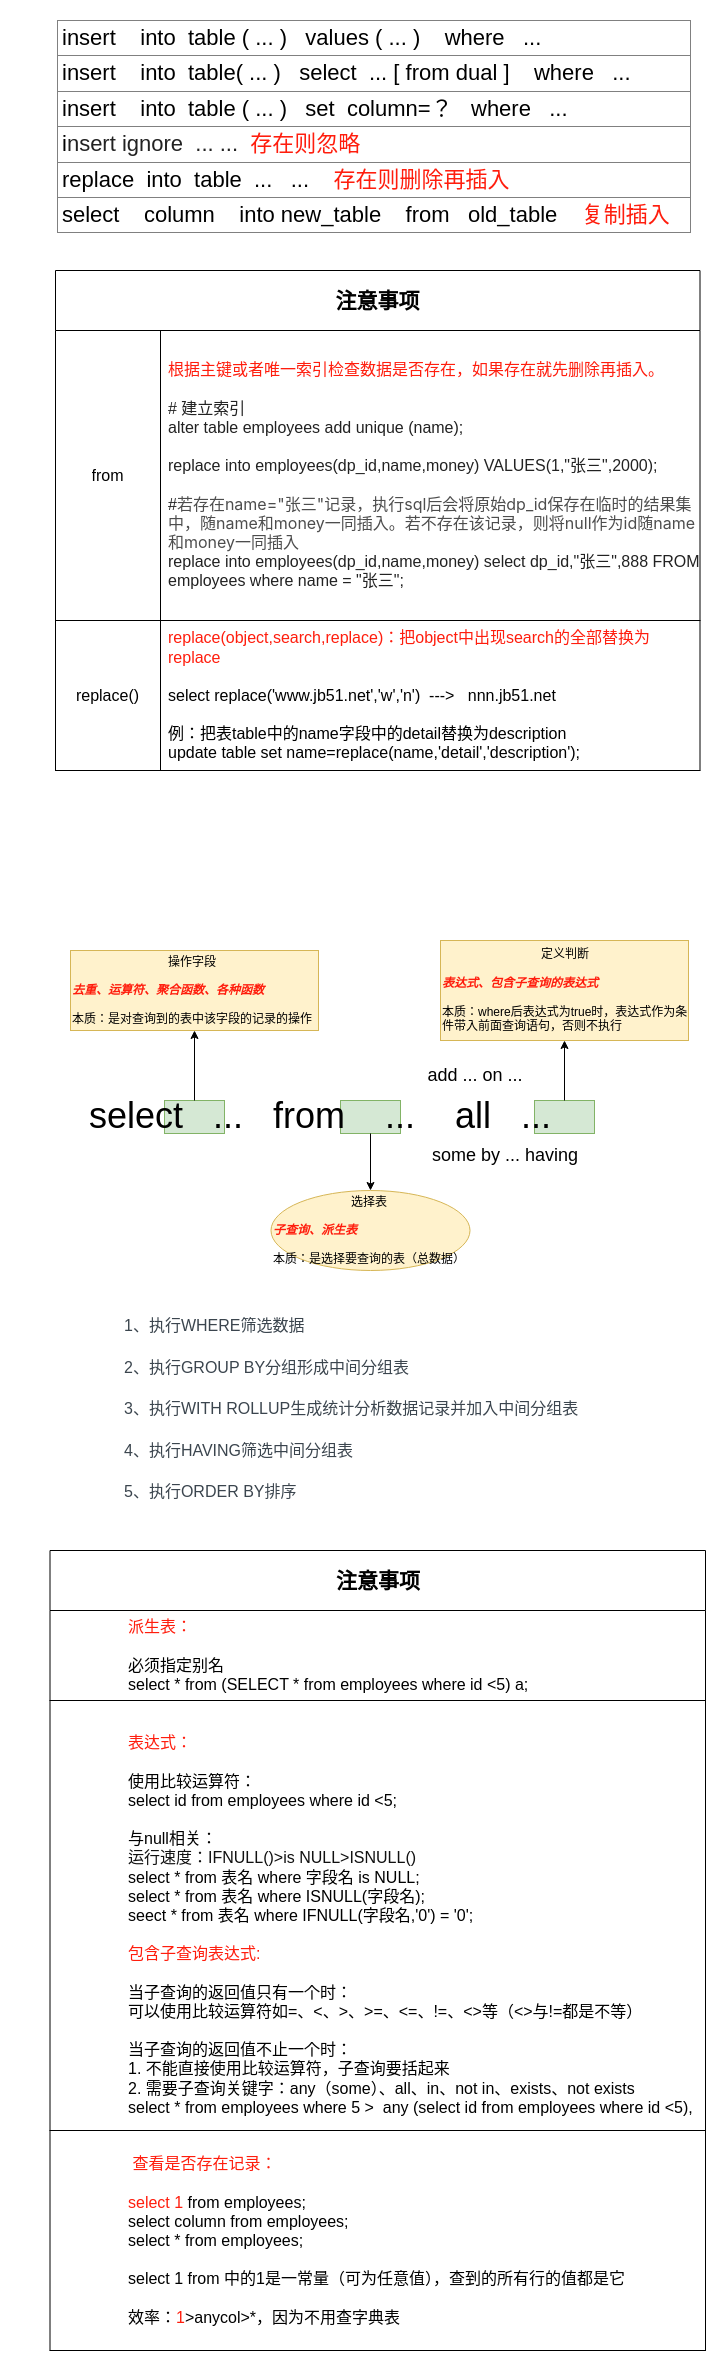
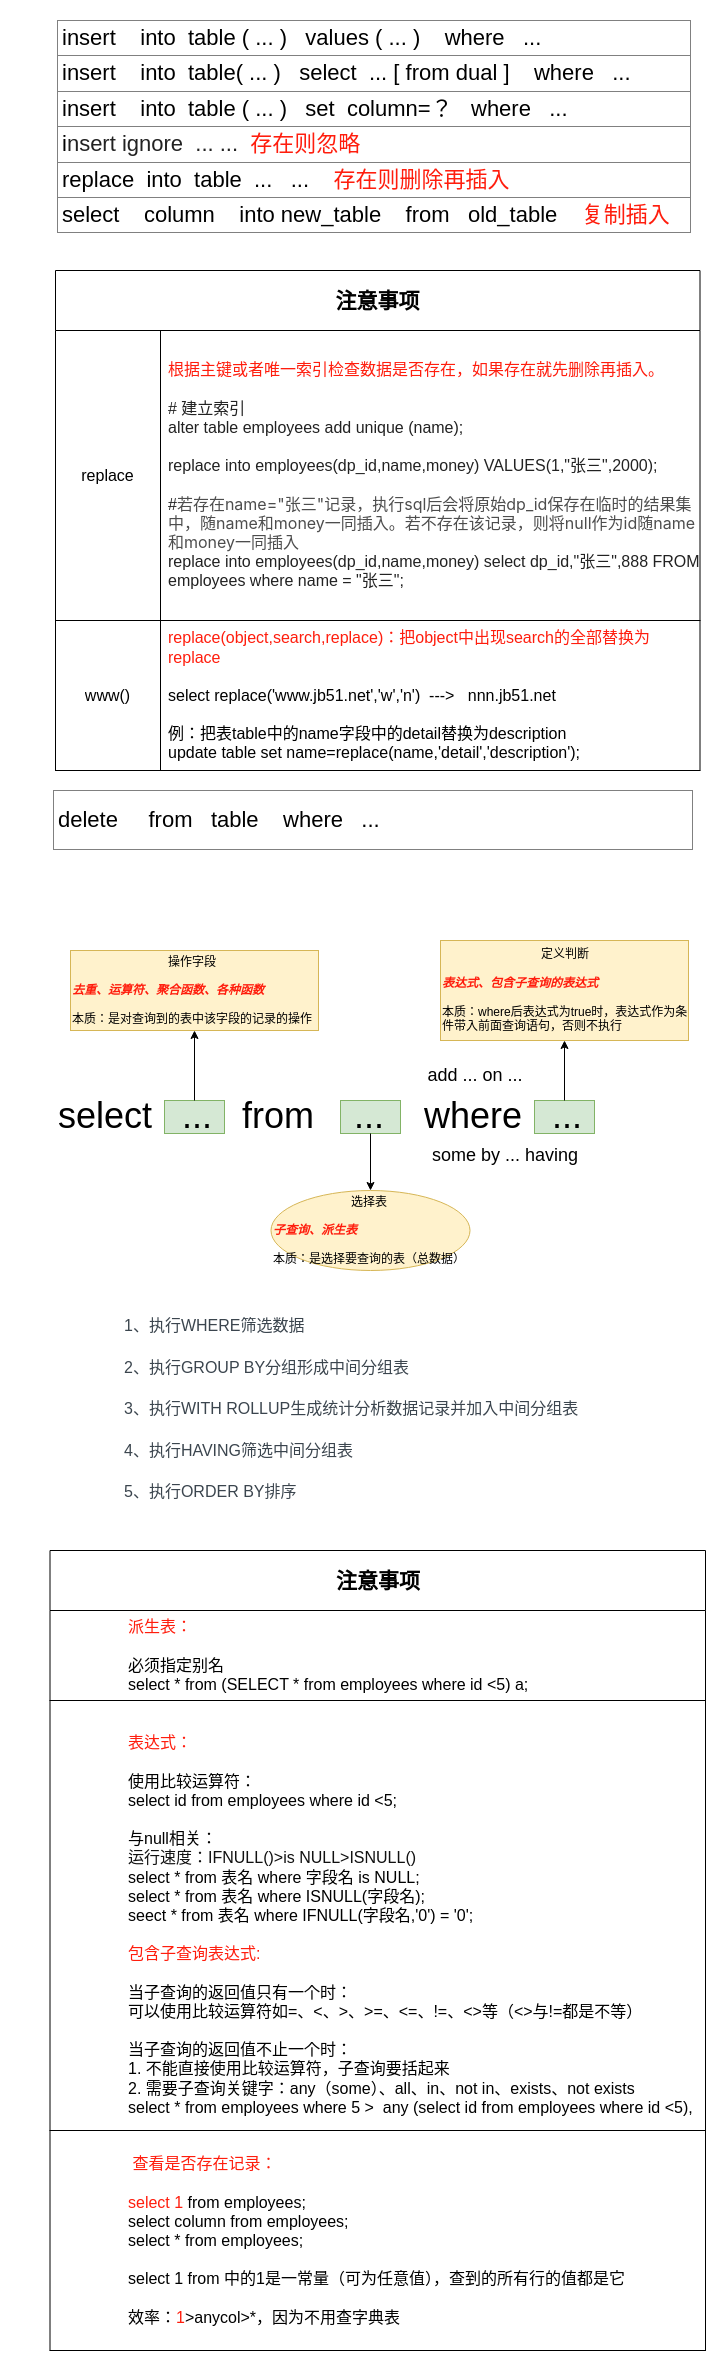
node "from": label "from" -> "replace"
node "replace()": label "replace()" -> "www()"
node "delete from table where ...": added
node "select ... from ... all ...": label "select ... from ... all ..." -> "select ... from ... where ..."
